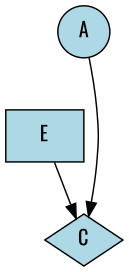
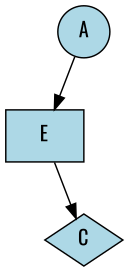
edge "A" -> "C": now "A" -> "E"
